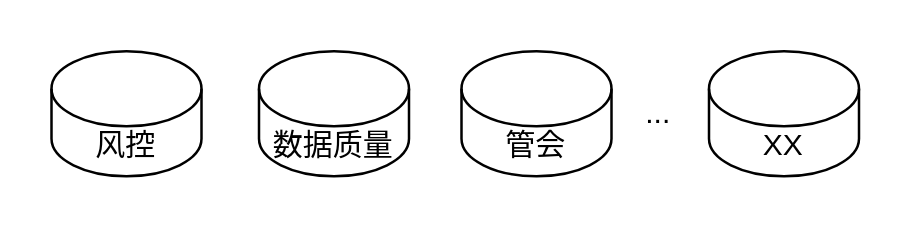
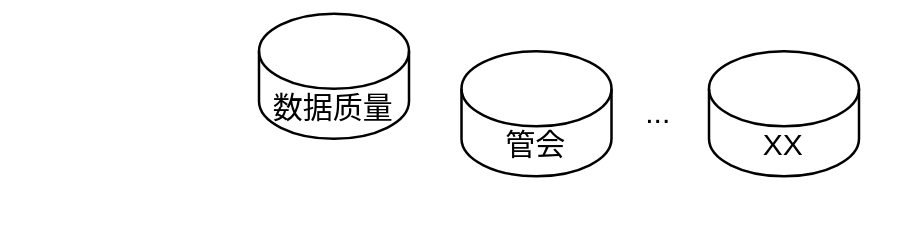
node "风控": removed
node "数据质量": moved (334, 114) -> (334, 76)
